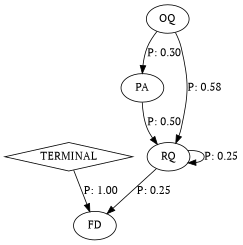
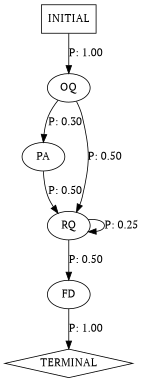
node "INITIAL": added
edge "OQ" -> "RQ": label "P: 0.58" -> "P: 0.50"
edge "TERMINAL" -> "FD": reversed
edge "RQ" -> "FD": label "P: 0.25" -> "P: 0.50"
